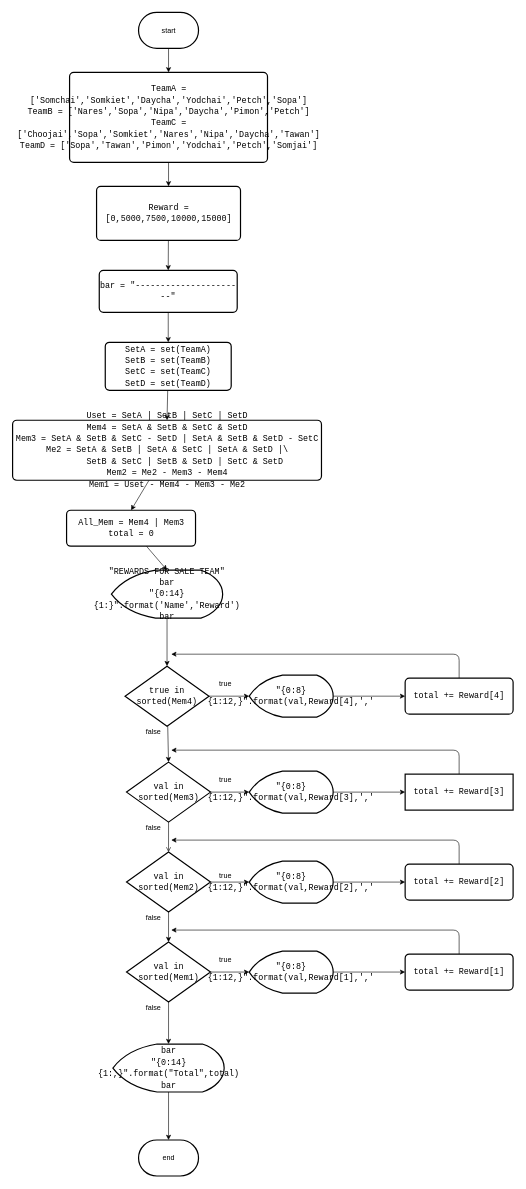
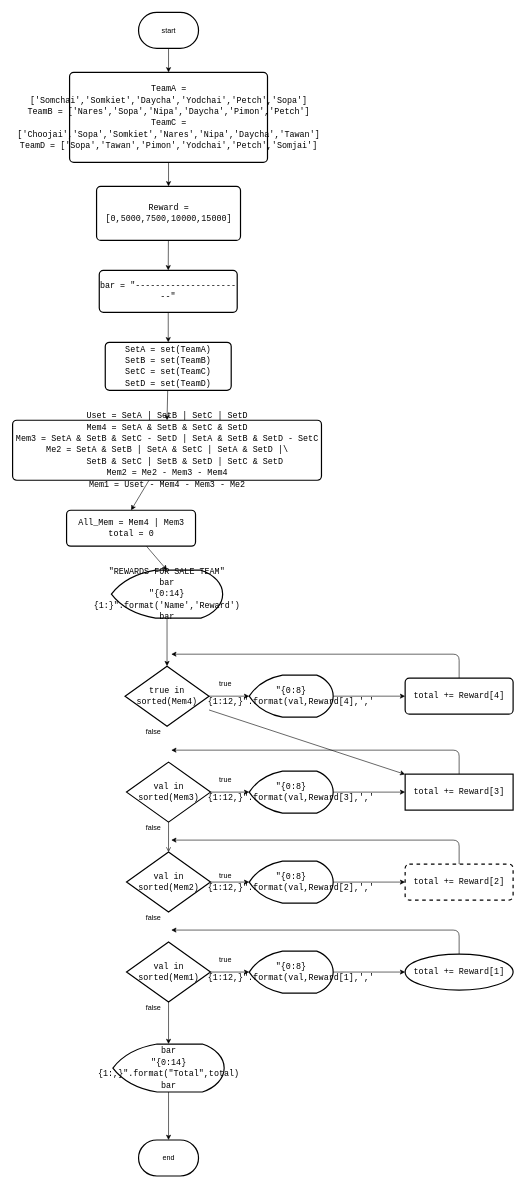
edge "true in sorted(Mem4)" -> "val in sorted(Mem3)": now "true in sorted(Mem4)" -> "total += Reward[3]"
node "total += Reward[2]": style solid -> dashed
edge "val in sorted(Mem2)" -> "val in sorted(Mem1)": removed
node "total += Reward[1]": shape rounded rectangle -> ellipse
